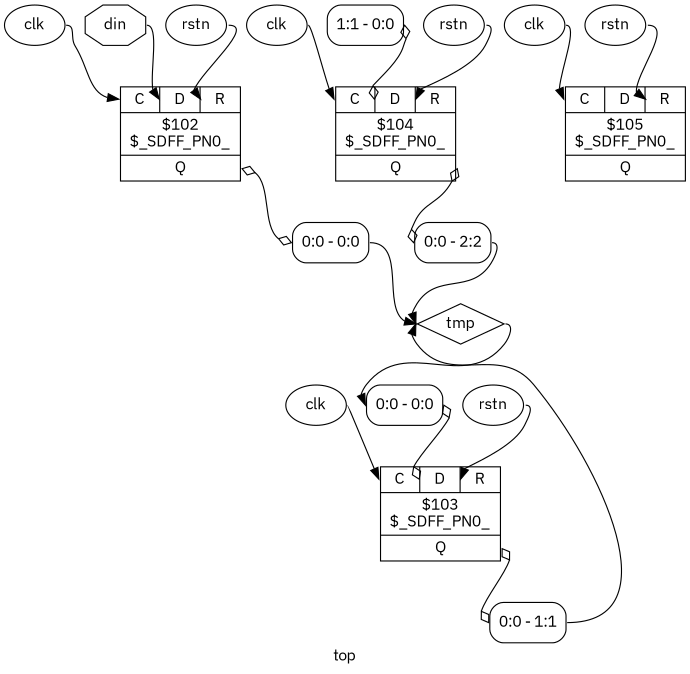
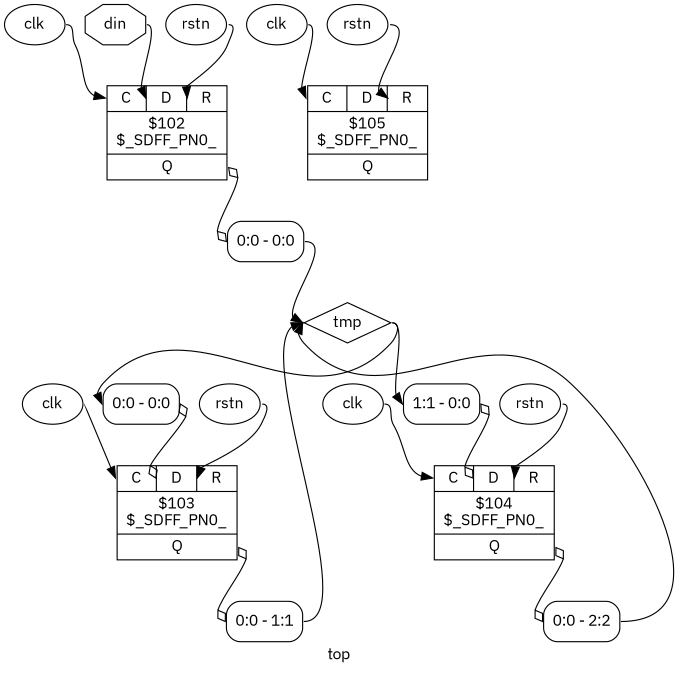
edge "tmp" -> "1:1 - 0:0": added
